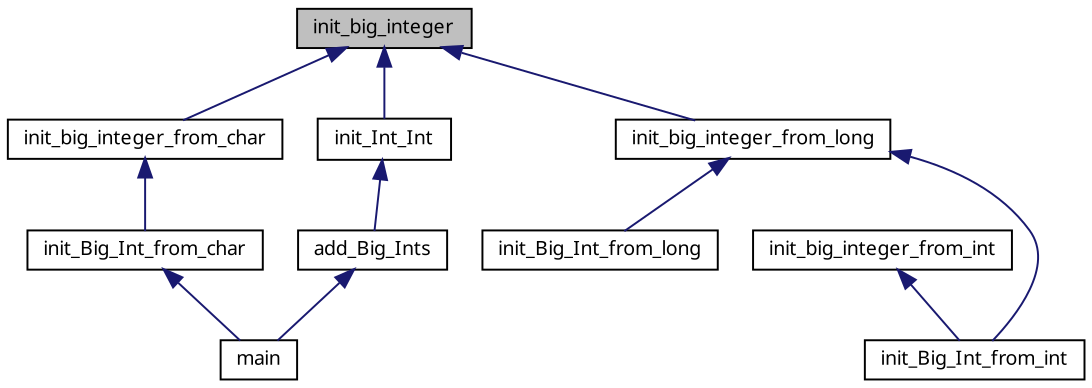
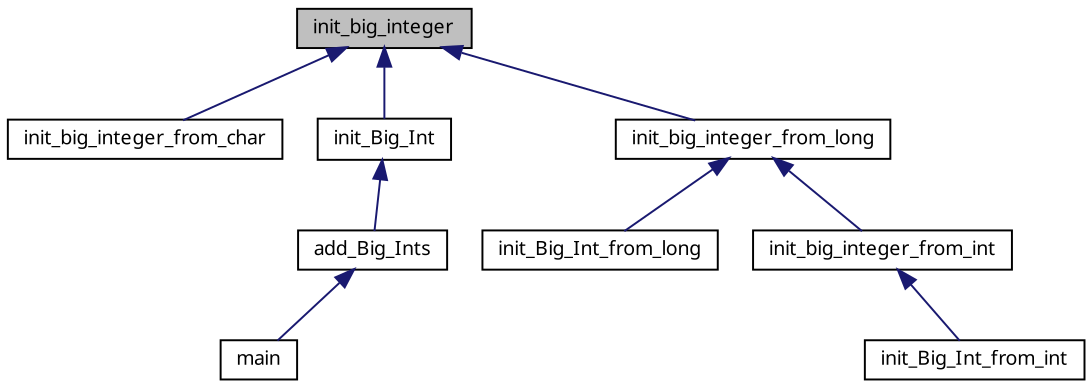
node "init_Int_Int": label "init_Int_Int" -> "init_Big_Int"
edge "init_Big_Int_from_int" -> "init_big_integer_from_long": now "init_big_integer_from_int" -> "init_big_integer_from_long"
node "init_Big_Int_from_char": removed
